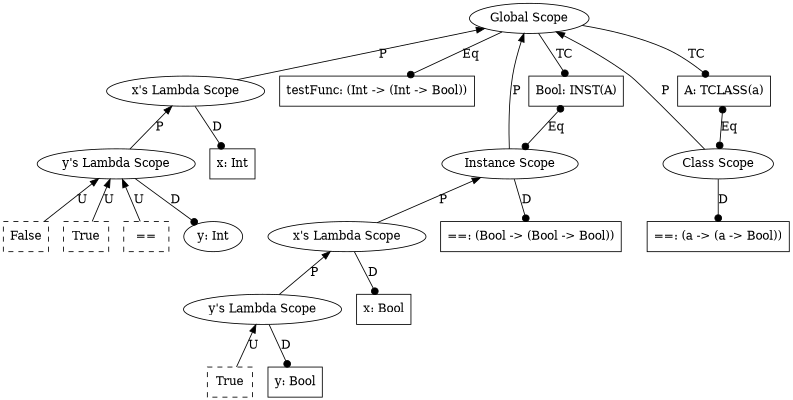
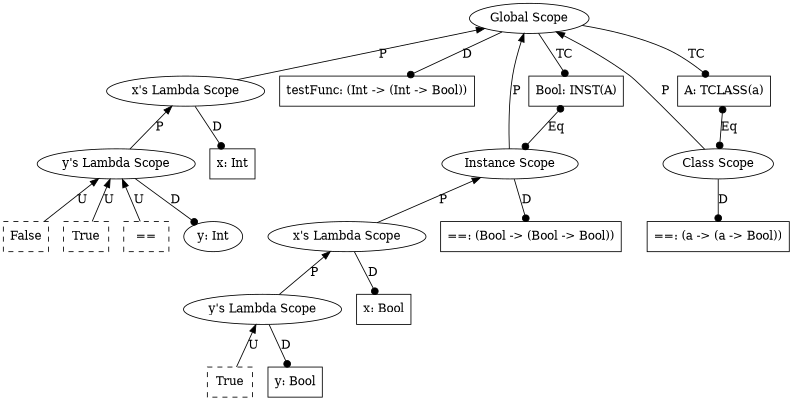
edge "Global Scope" -- "testFunc: (Int -> (Int -> Bool))": label "Eq" -> "D"
